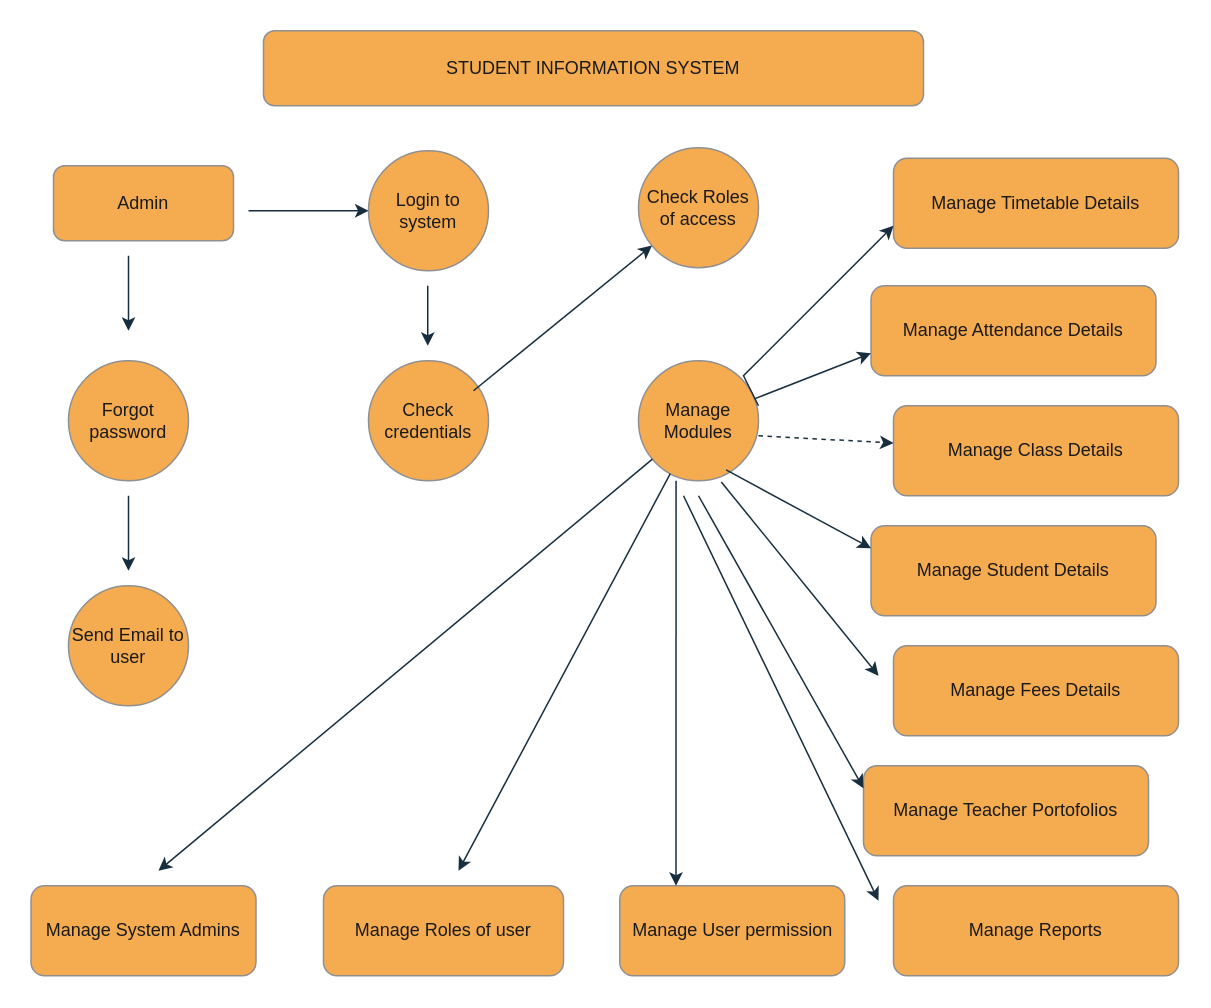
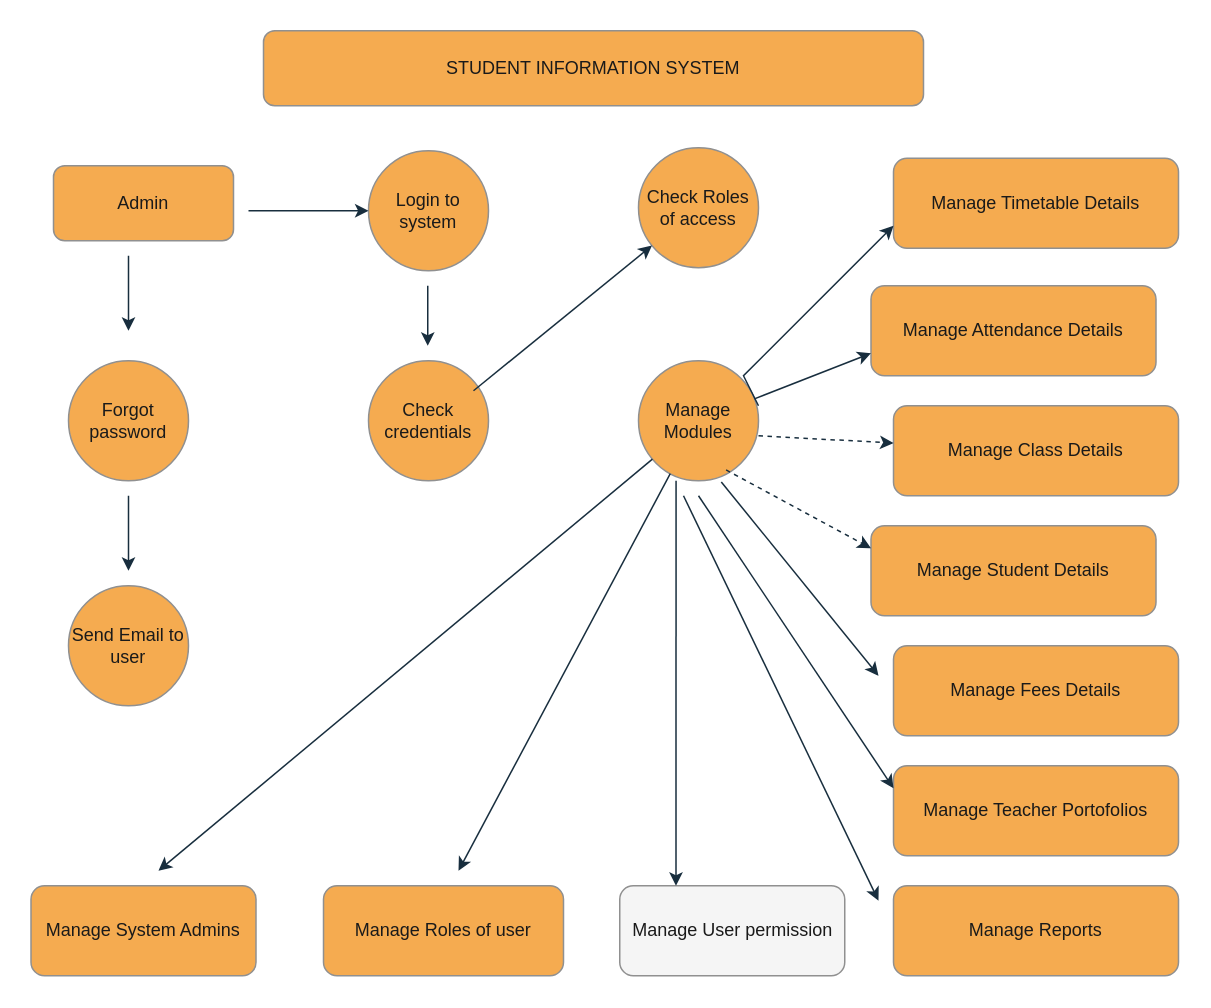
edge "Manage Modules" -> "Manage Student Details": style solid -> dashed
node "Manage Teacher Portofolios": moved (1006, 811) -> (1036, 811)
node "Manage User permission": fillcolor #f5ab50 -> #f5f5f5
